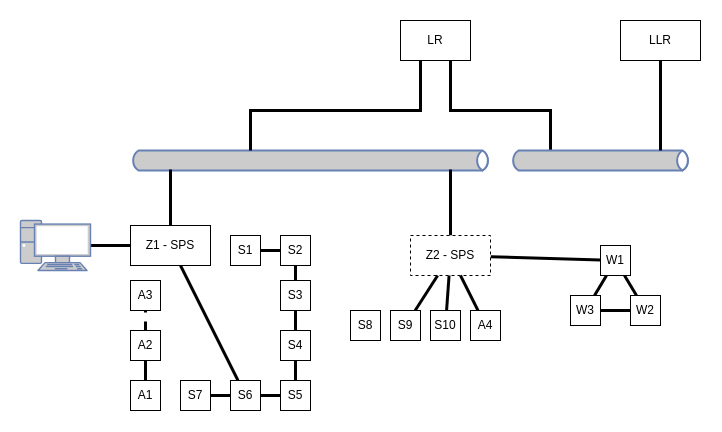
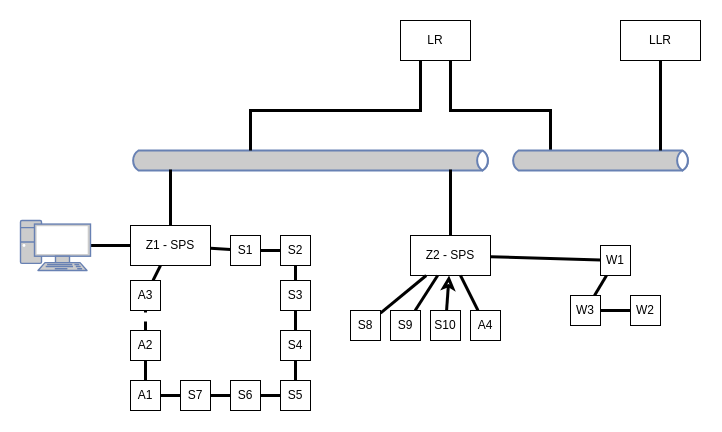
node "Z2 - SPS": style dashed -> solid
edge "Z1 - SPS" -- "A3": added
edge "Z2 - SPS" -- "S10": arrowhead none -> classic
edge "W1" -- "W2": removed
edge "Z2 - SPS" -- "S8": added
edge "Z1 - SPS" -- "S6": now "Z1 - SPS" -- "S1"
edge "A1" -- "S7": added
